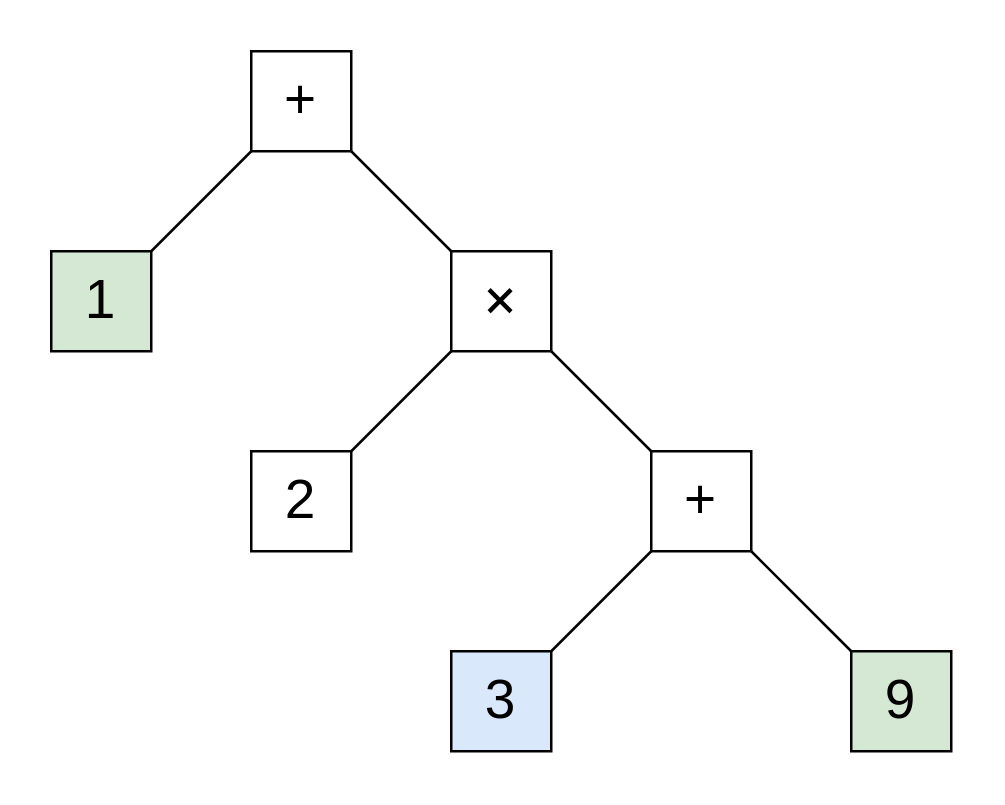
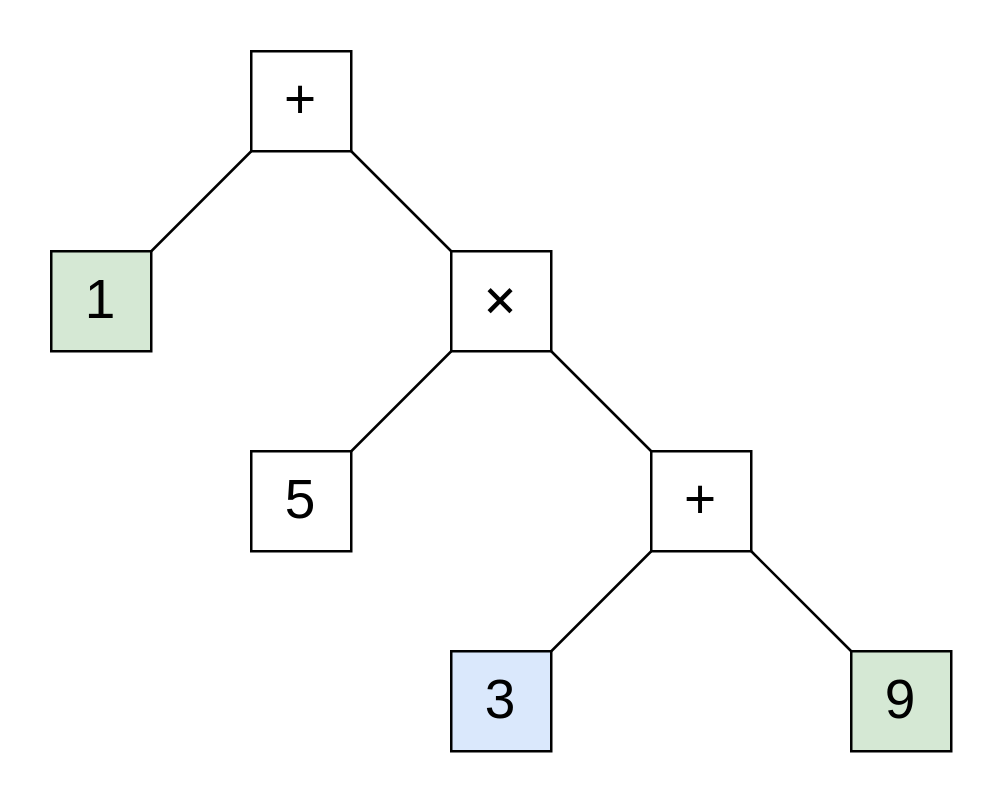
node "2": label "2" -> "5"
